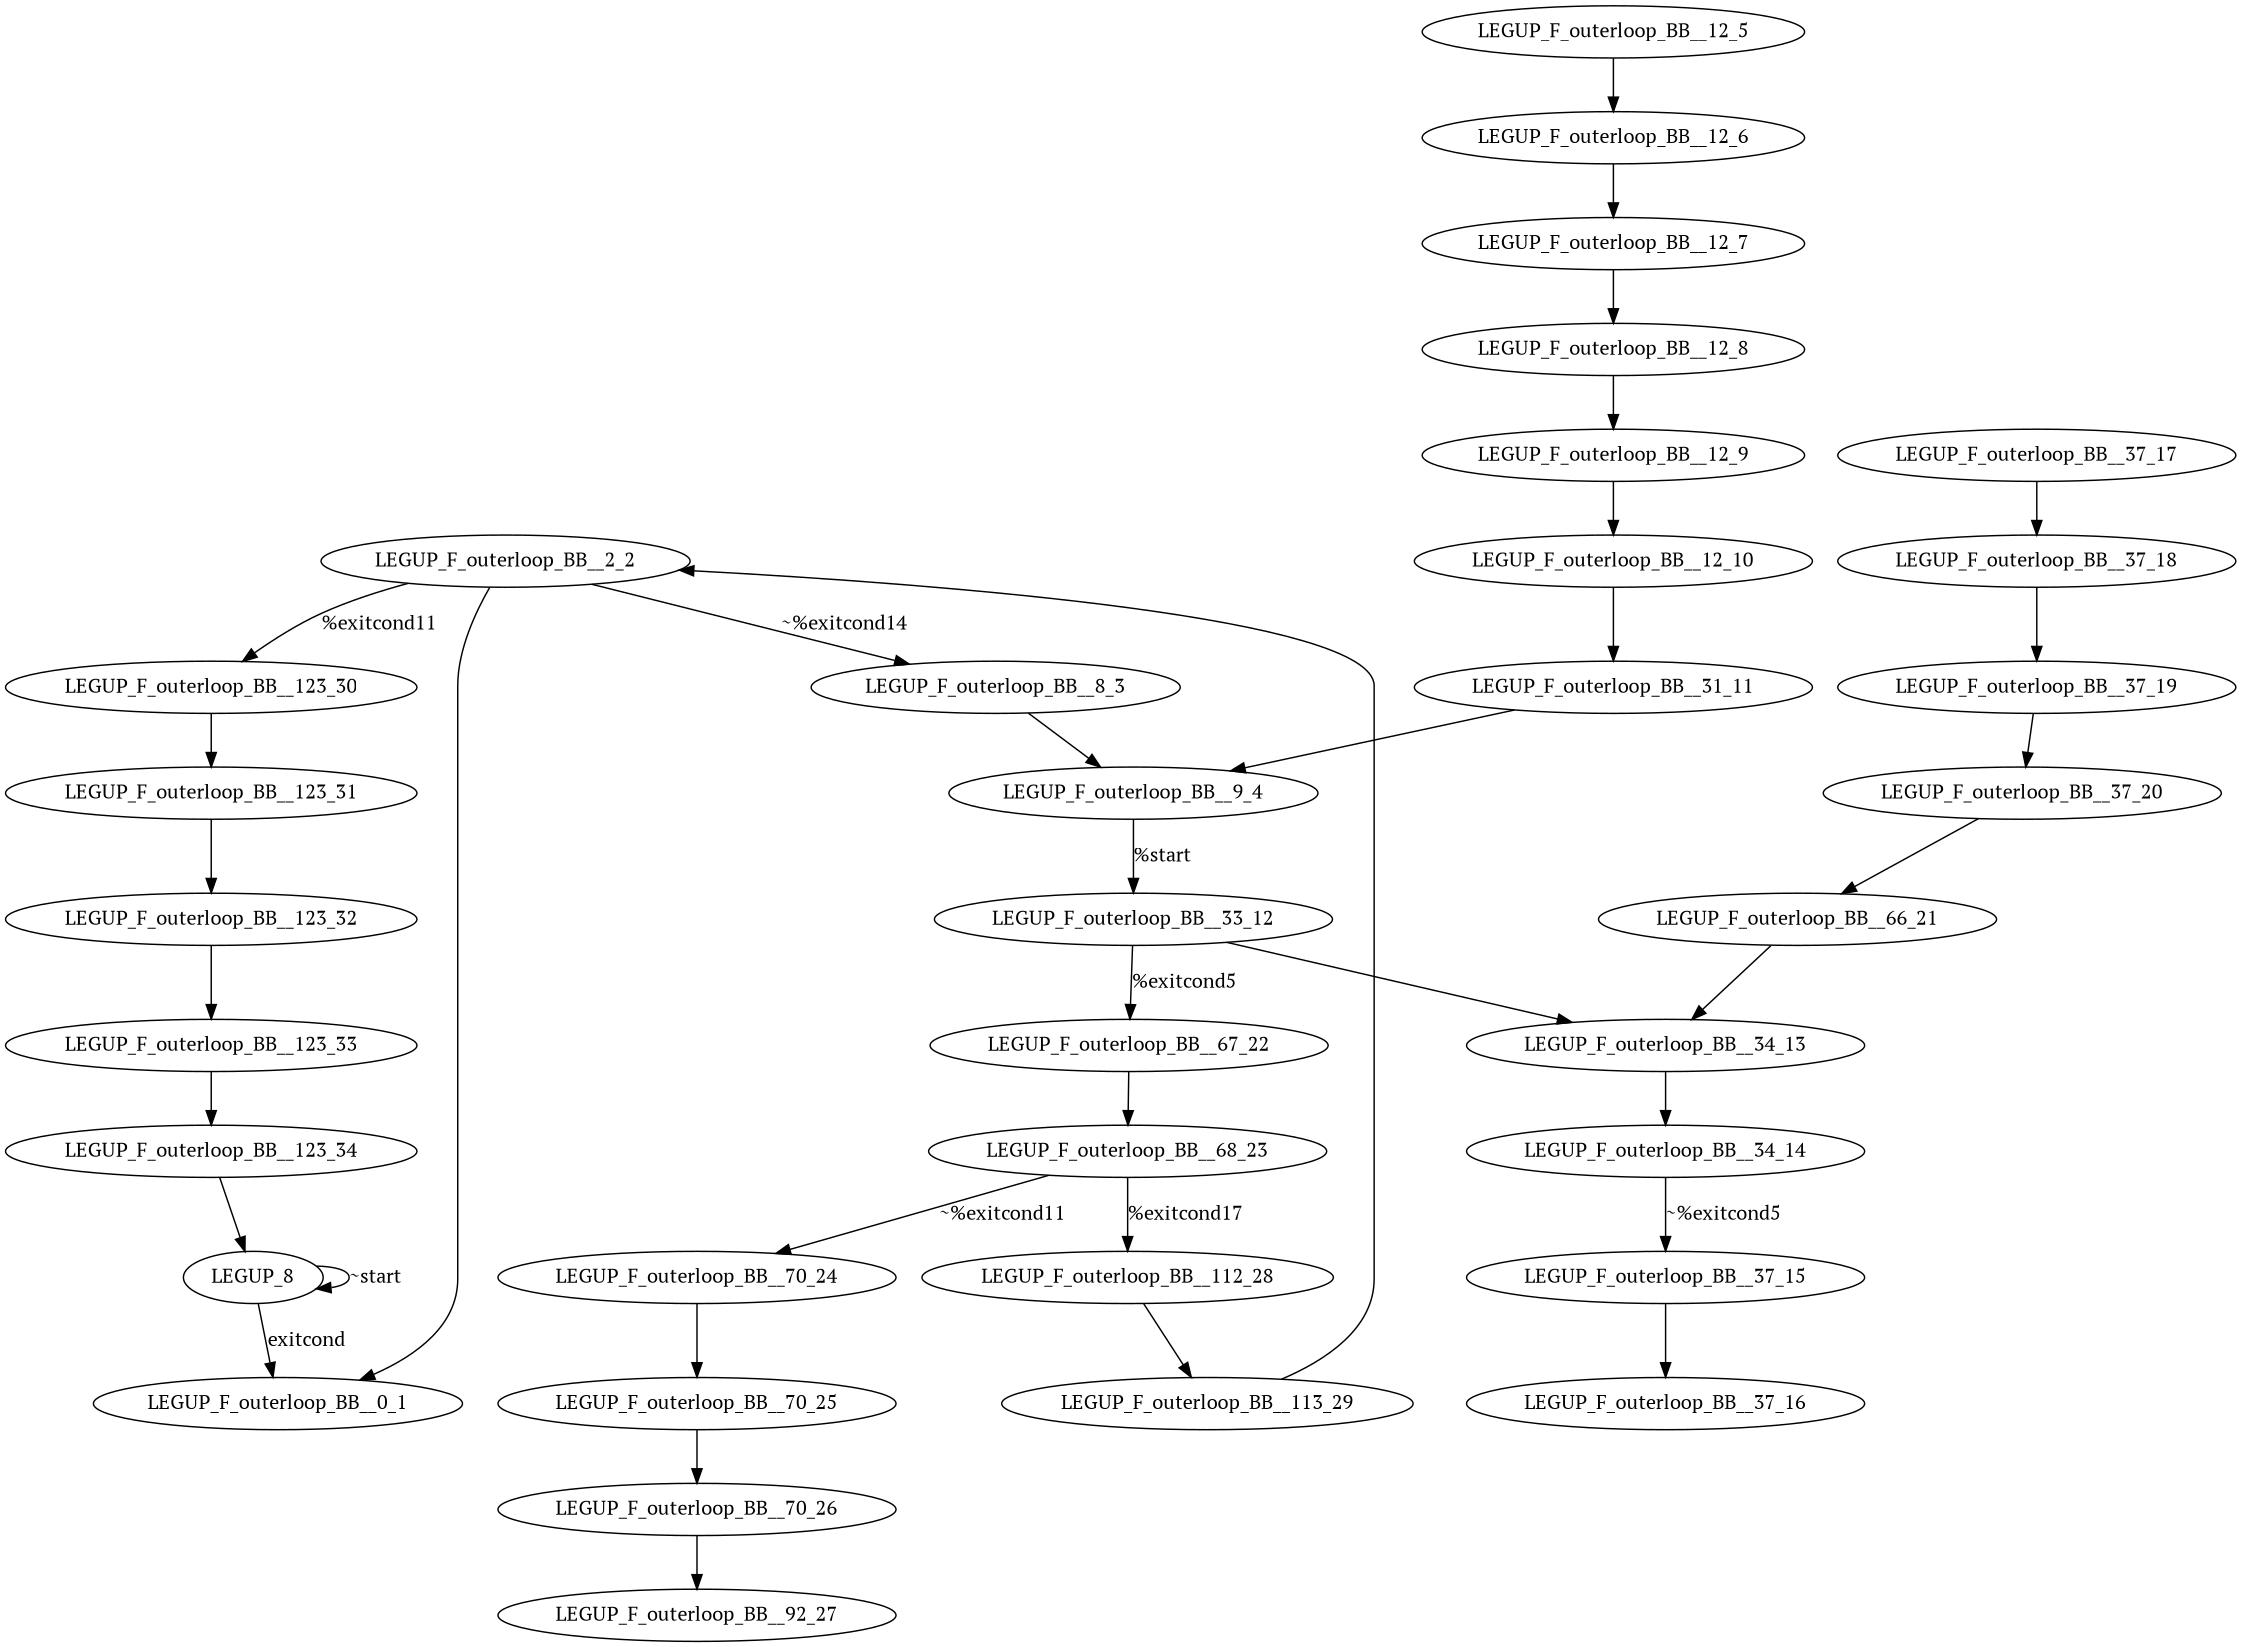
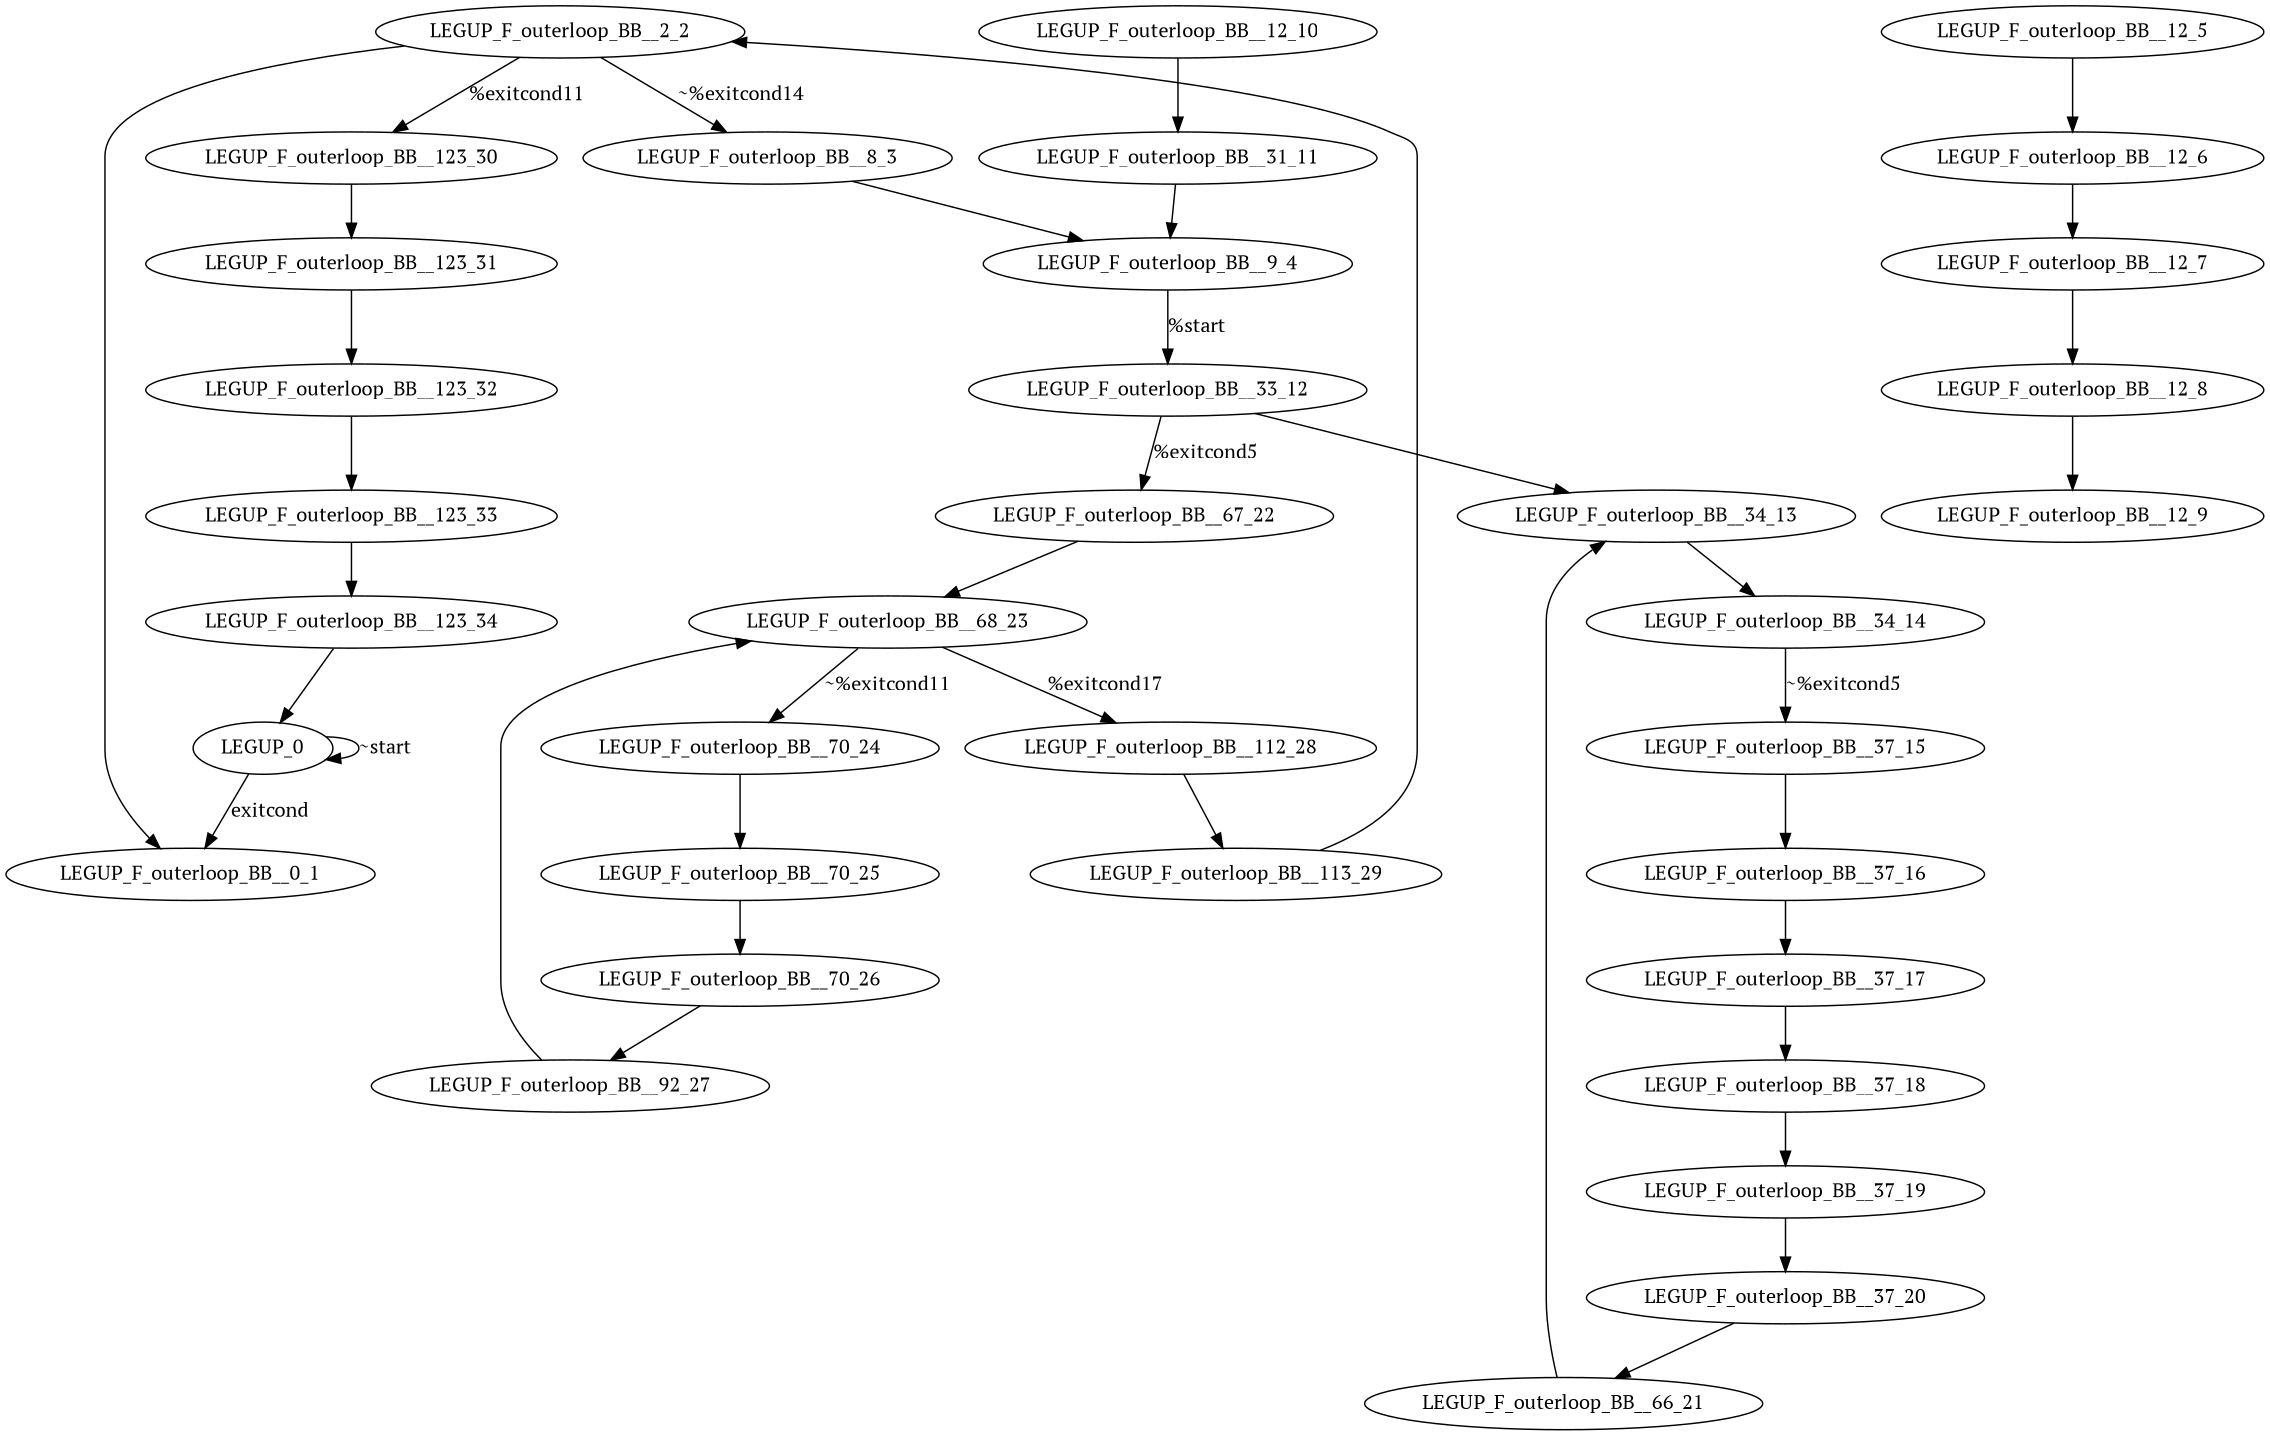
edge "LEGUP_F_outerloop_BB__12_9" -> "LEGUP_F_outerloop_BB__12_10": removed
edge "LEGUP_F_outerloop_BB__92_27" -> "LEGUP_F_outerloop_BB__68_23": added
edge "LEGUP_F_outerloop_BB__37_16" -> "LEGUP_F_outerloop_BB__37_17": added
node "LEGUP_8": label "LEGUP_8" -> "LEGUP_0"
